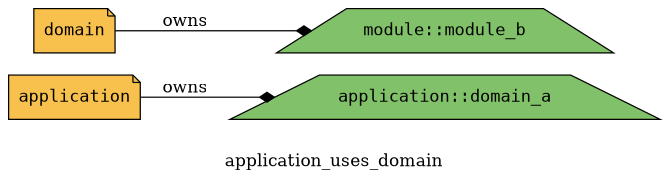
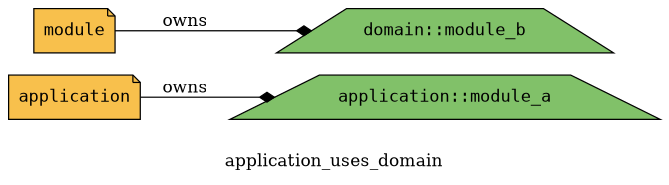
node "domain": label "domain" -> "module"
node "module::module_b": label "module::module_b" -> "domain::module_b"
node "application::domain_a": label "application::domain_a" -> "application::module_a"
